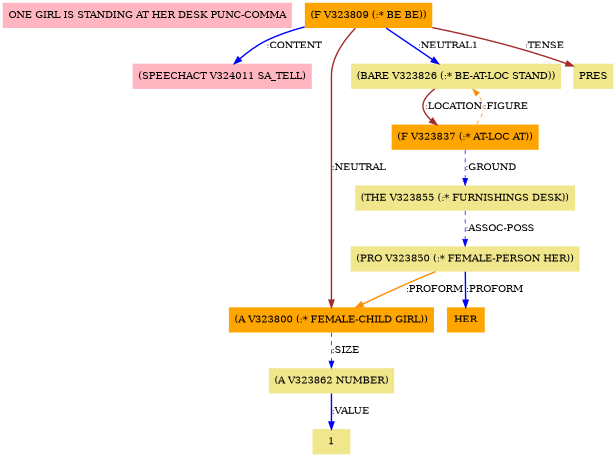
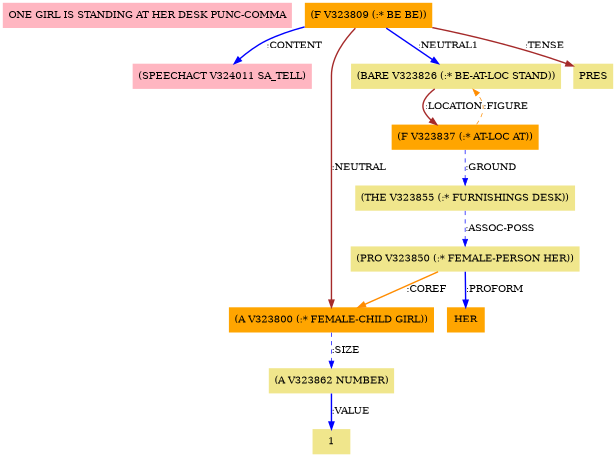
edge "(PRO V323850 (:* FEMALE-PERSON HER))" -> "(A V323800 (:* FEMALE-CHILD GIRL))": label ":PROFORM" -> ":COREF"
